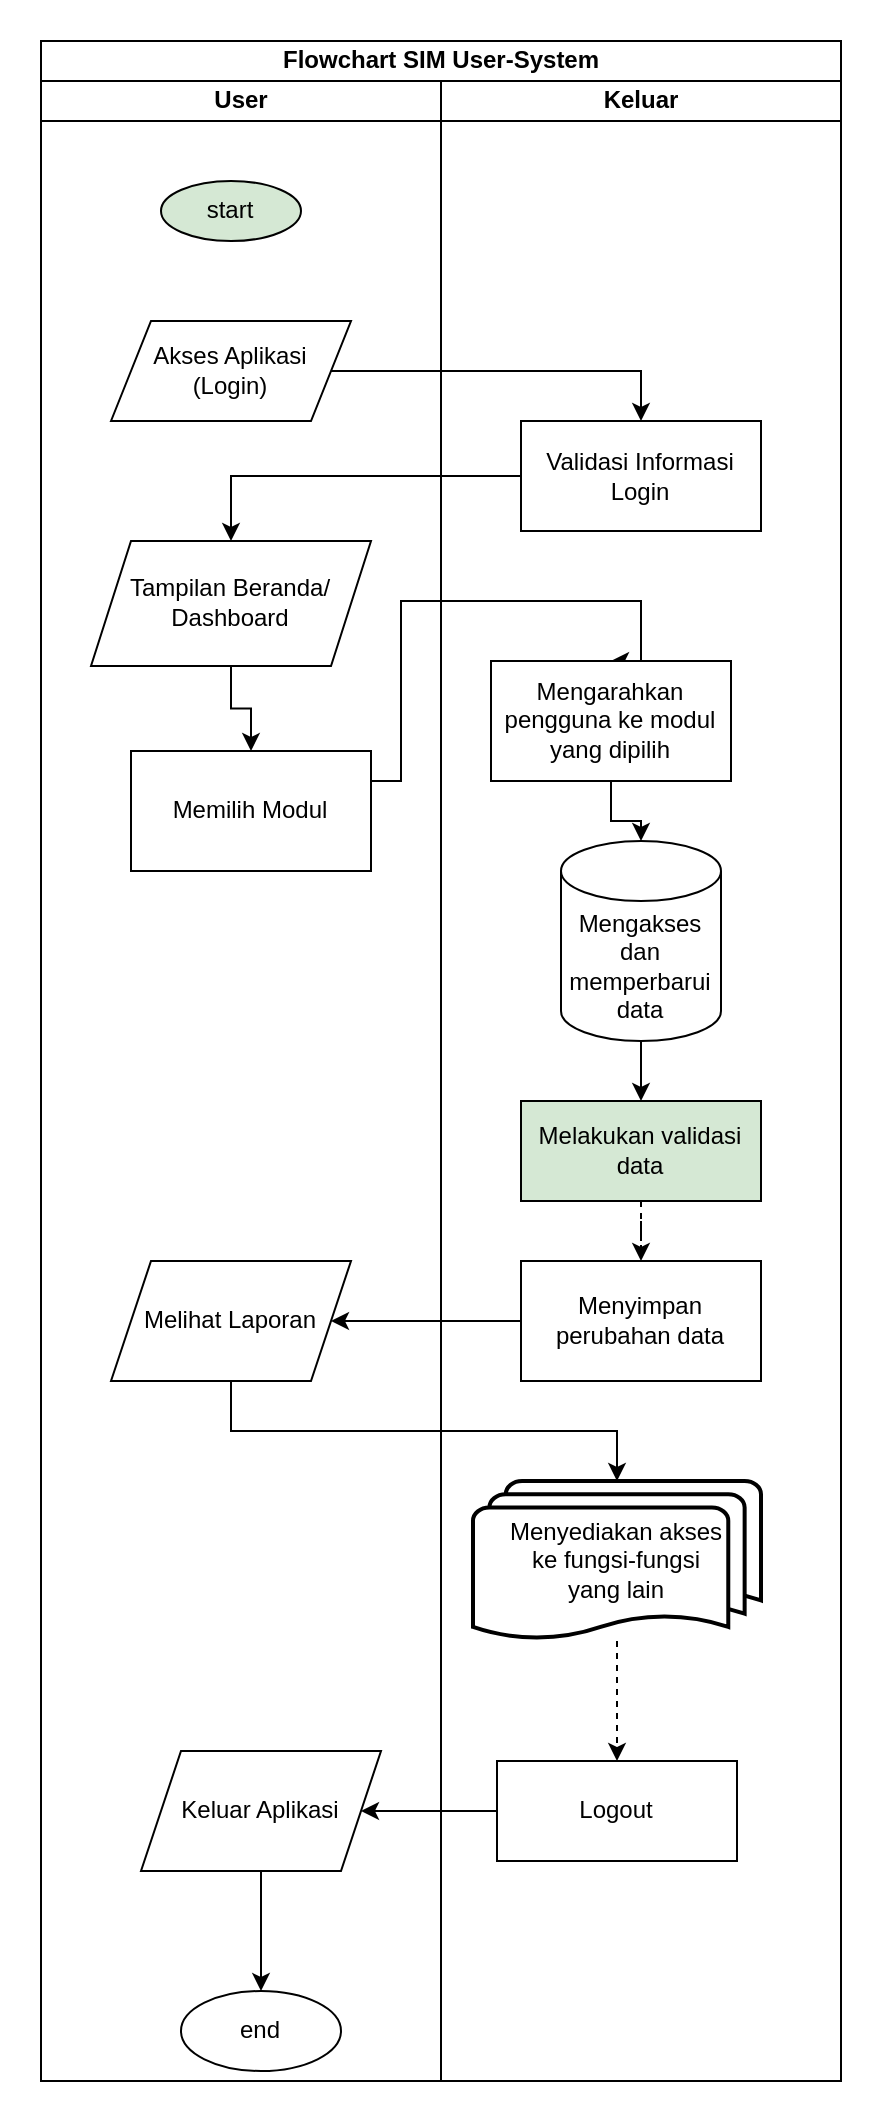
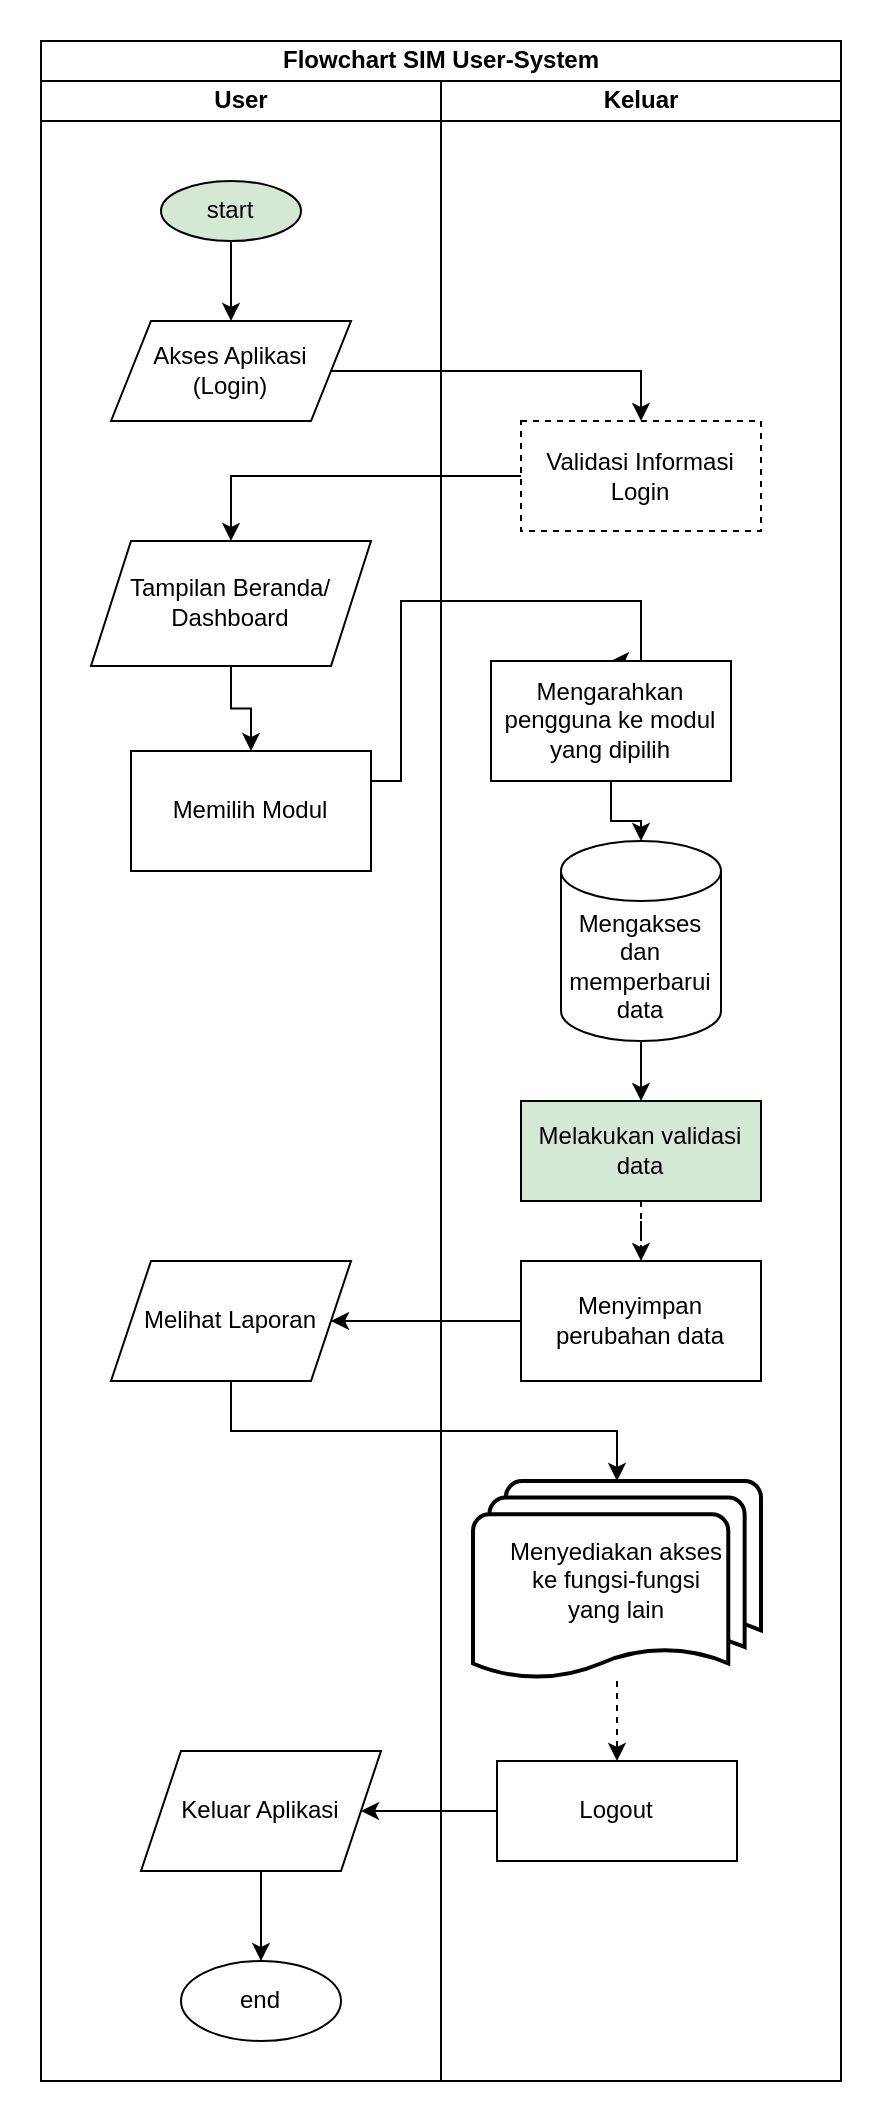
edge "start" -> "Akses Aplikasi (Login)": added
node "Validasi Informasi Login": style solid -> dashed
node "Menyediakan akses ke fungsi-fungsi yang lain": size 288x160 -> 288x200
node "end": moved (261, 2031) -> (261, 2001)
